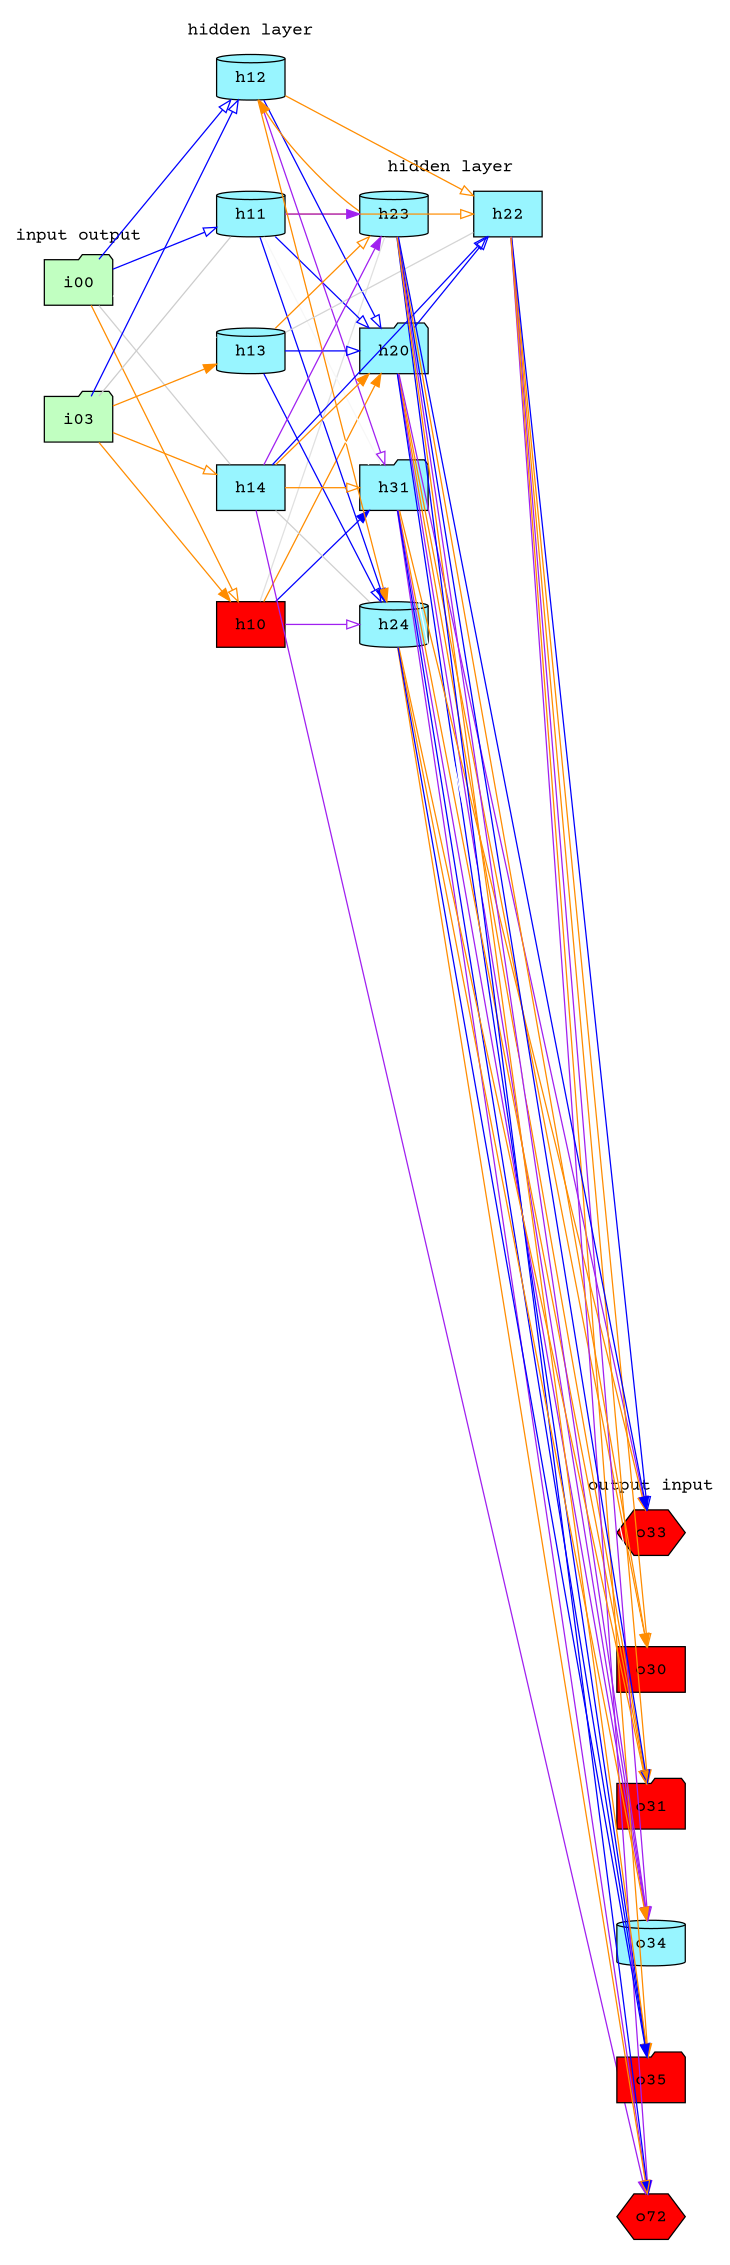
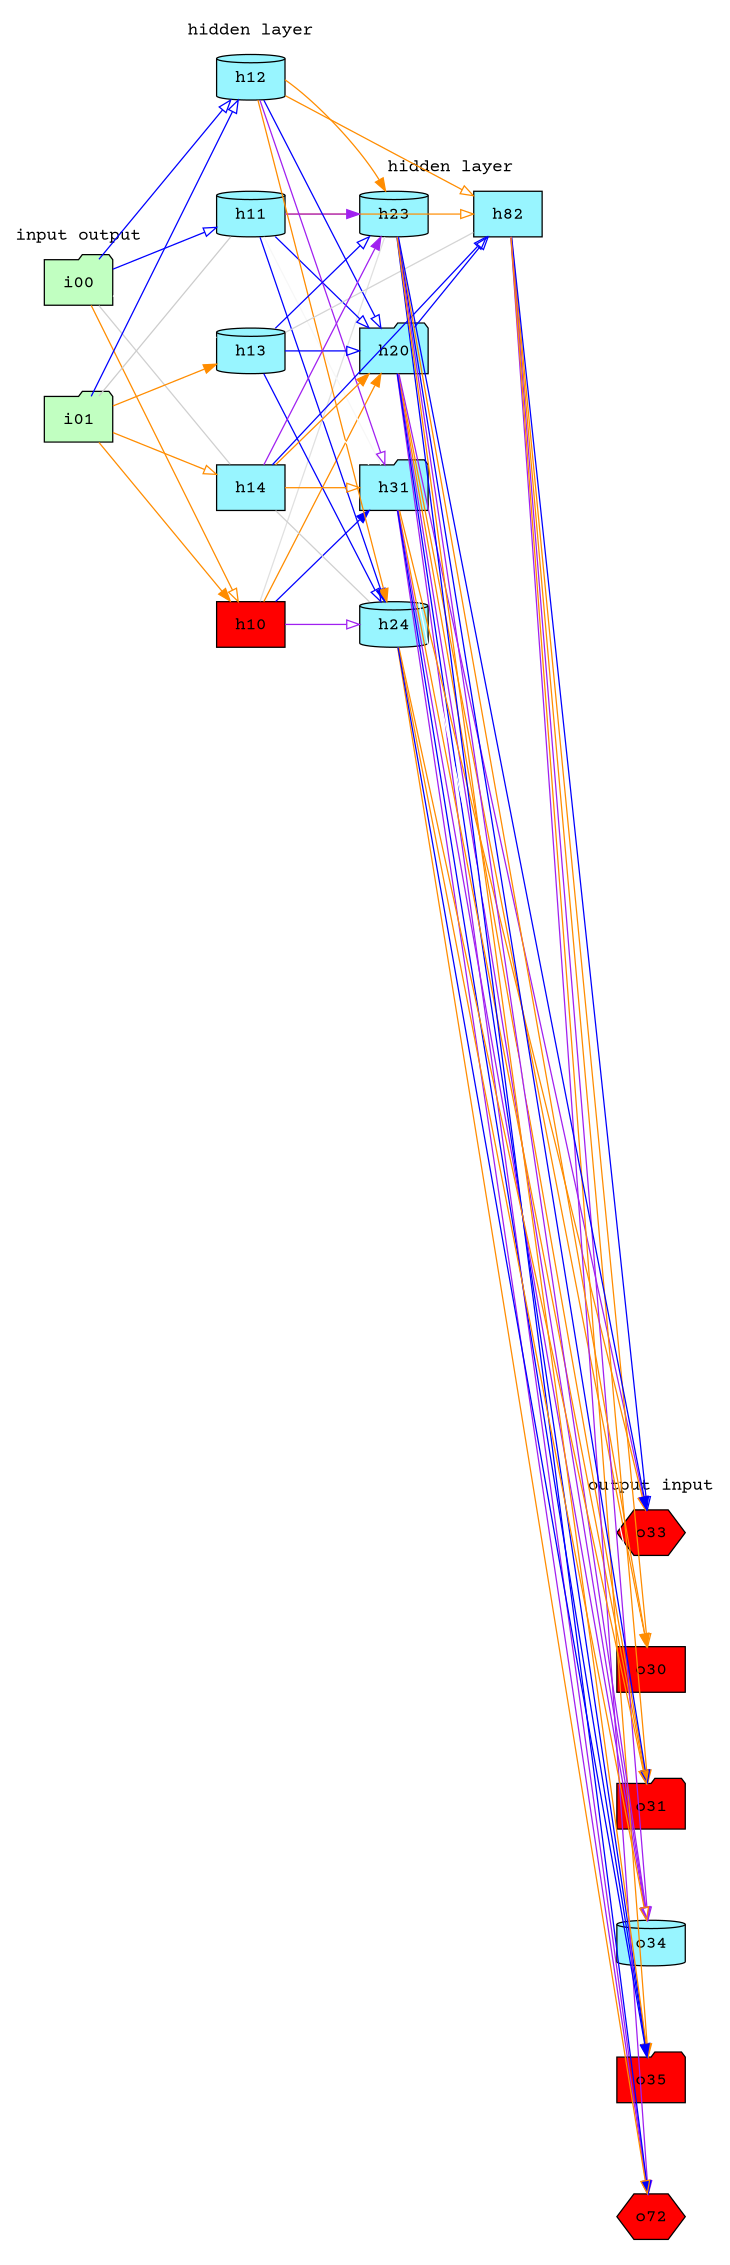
edge "h23" -> "h12": reversed
node "h22": label "h22" -> "h82"
edge "h13" -> "h23": color darkorange -> blue
node "i03": label "i03" -> "i01"
edge "h24" -> "o34": arrowhead normal -> onormal
edge "h14" -> "o72": now "h20" -> "o72"
